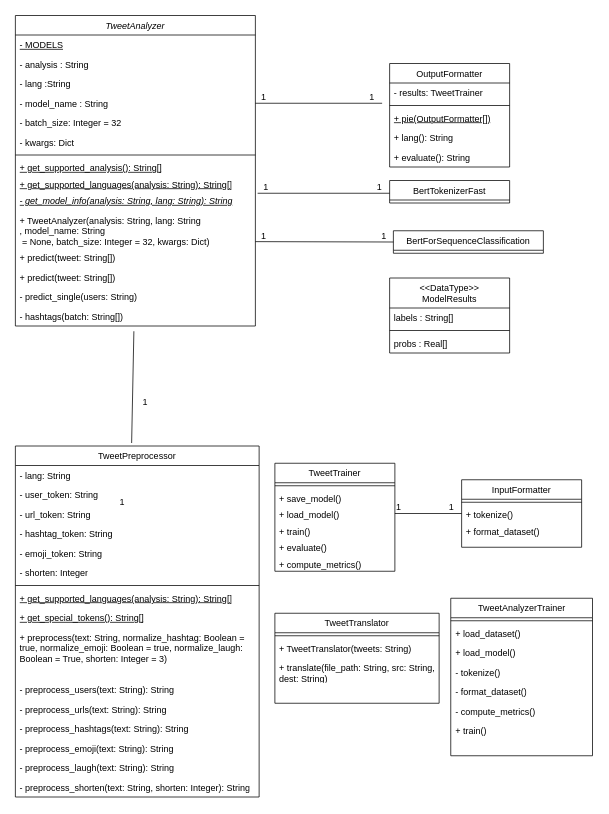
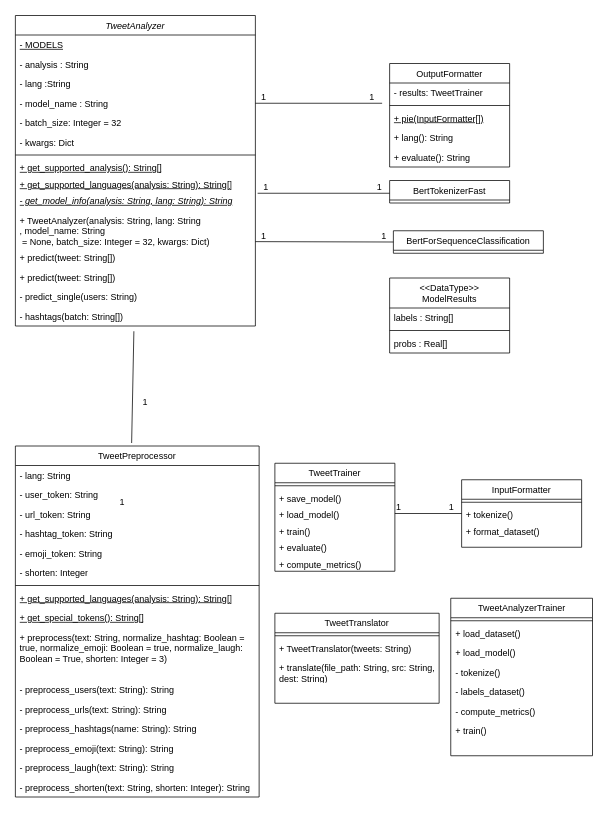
node "+ pie(OutputFormatter[])": label "+ pie(OutputFormatter[])" -> "+ pie(InputFormatter[])"
node "- format_dataset()": label "- format_dataset()" -> "- labels_dataset()"
node "- preprocess_hashtags(text: String): String": label "- preprocess_hashtags(text: String): String" -> "- preprocess_hashtags(name: String): String"
